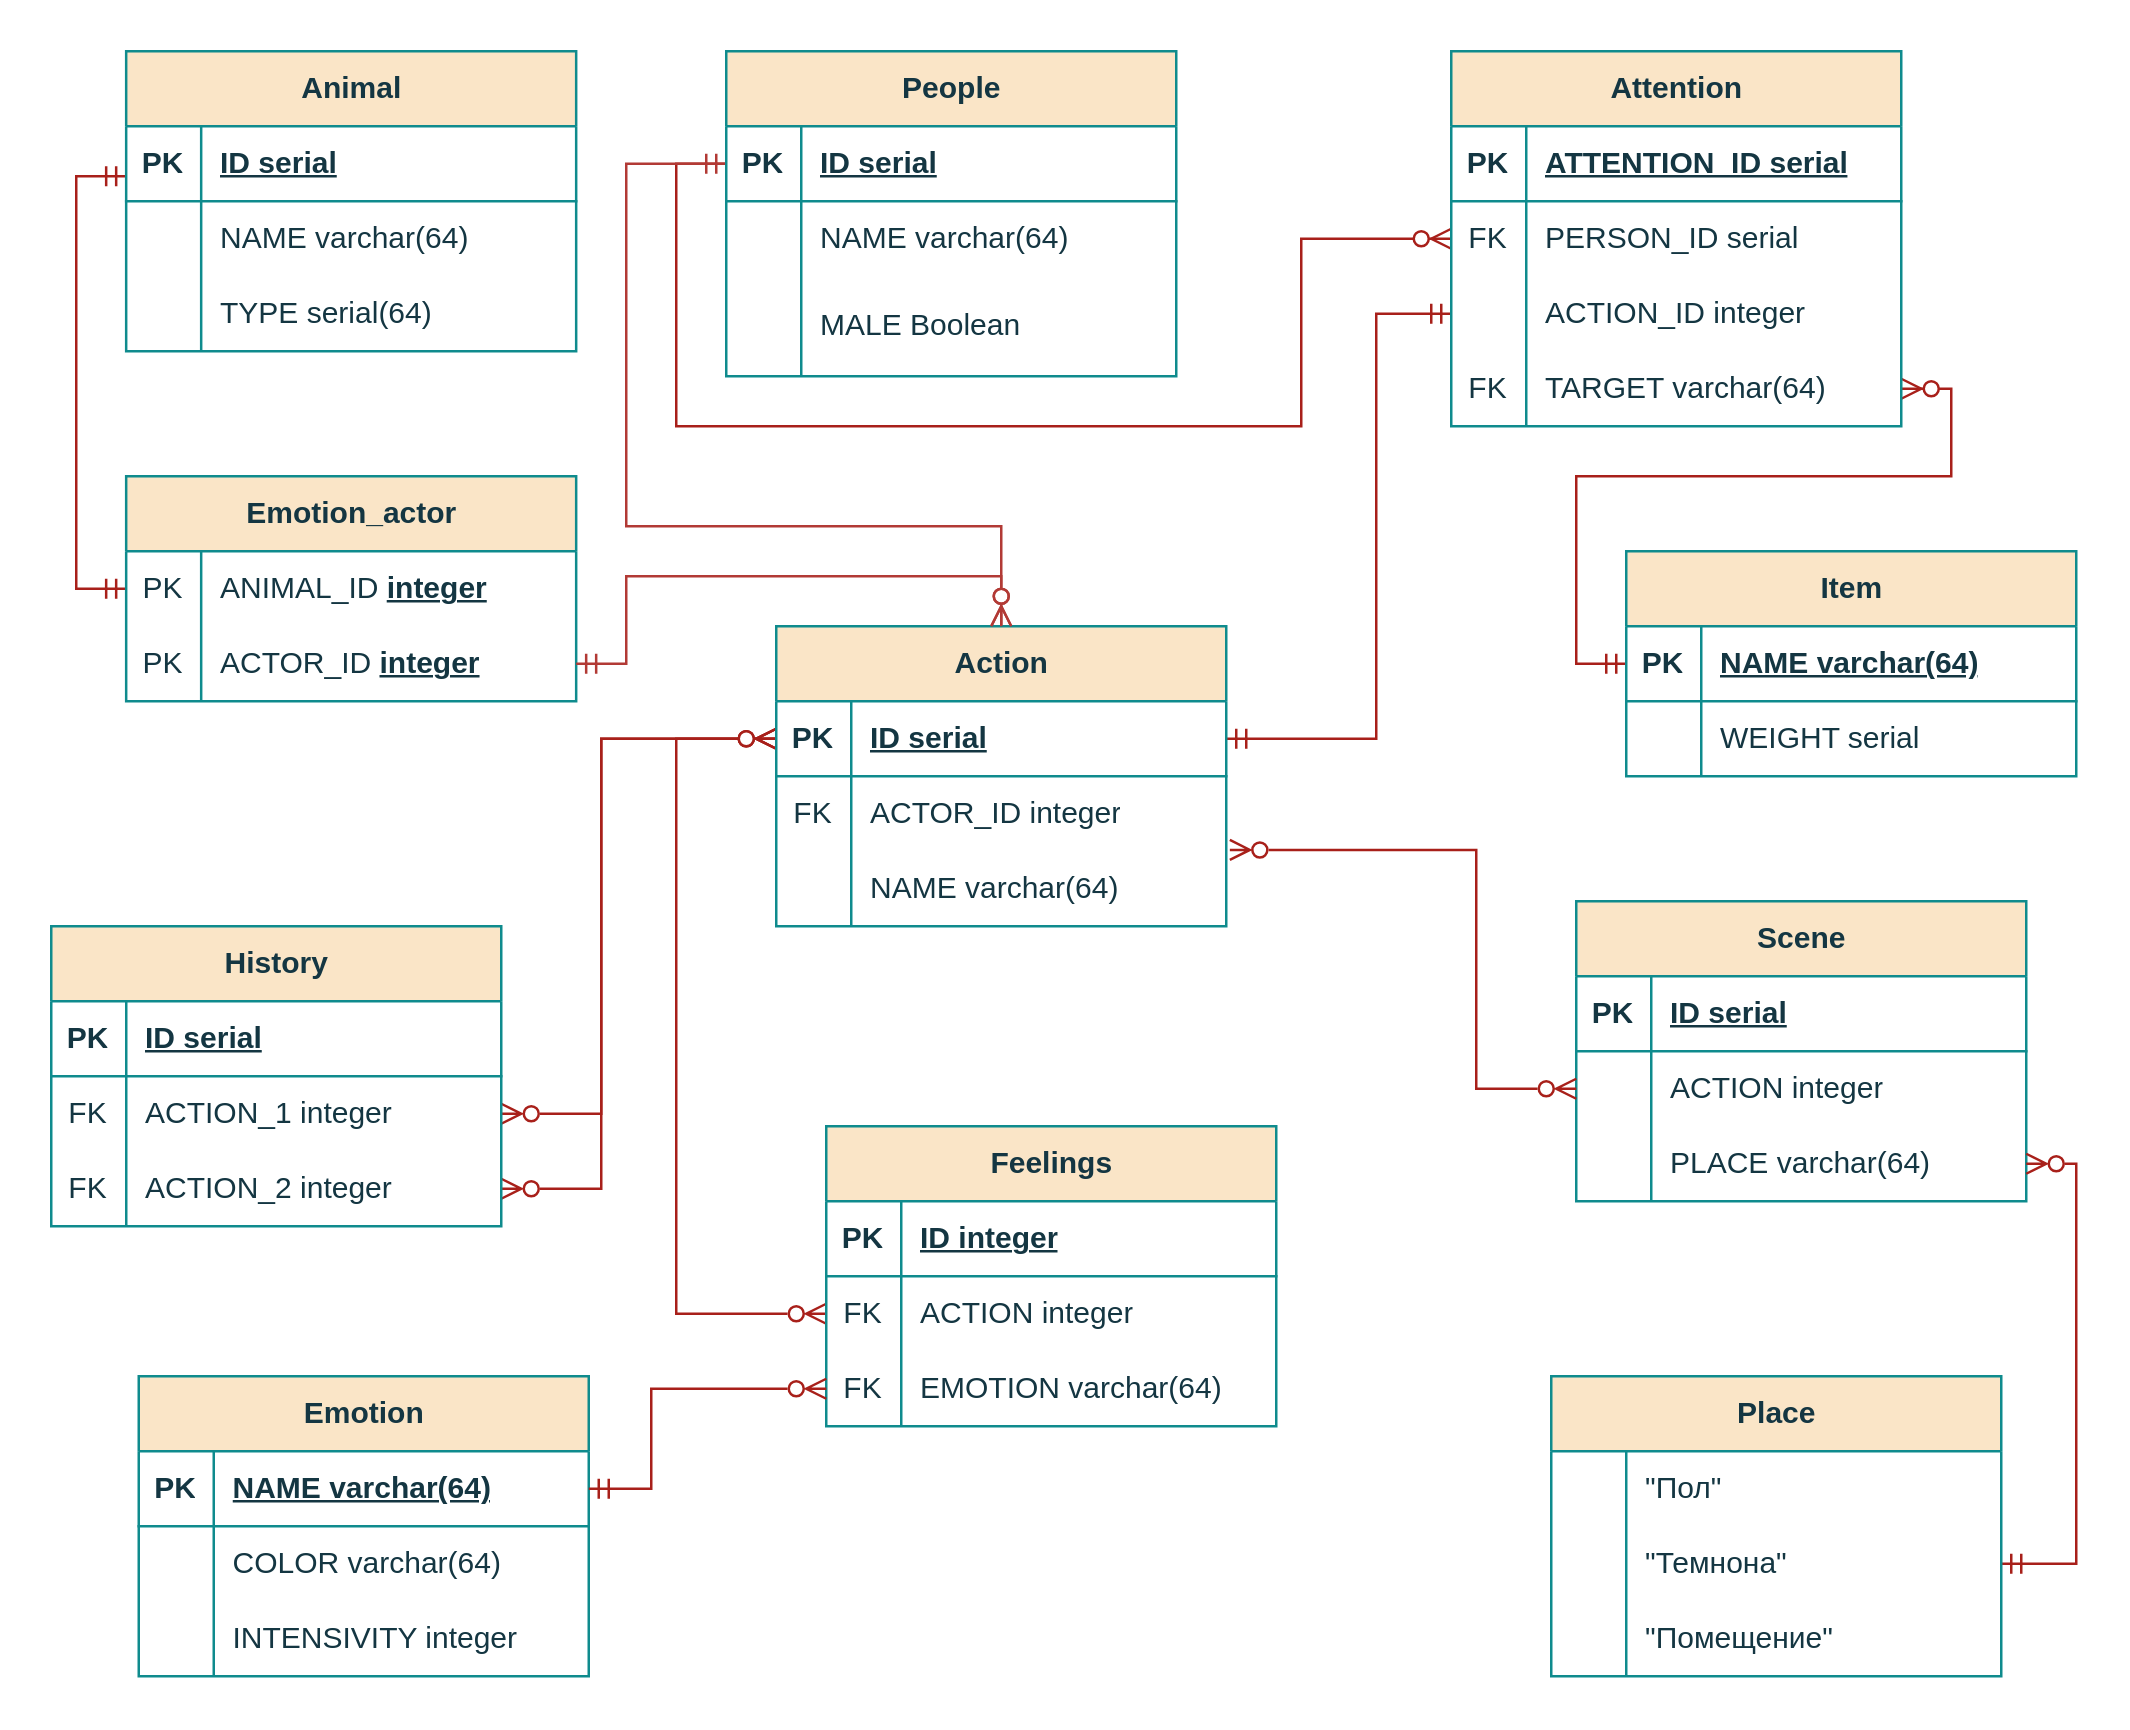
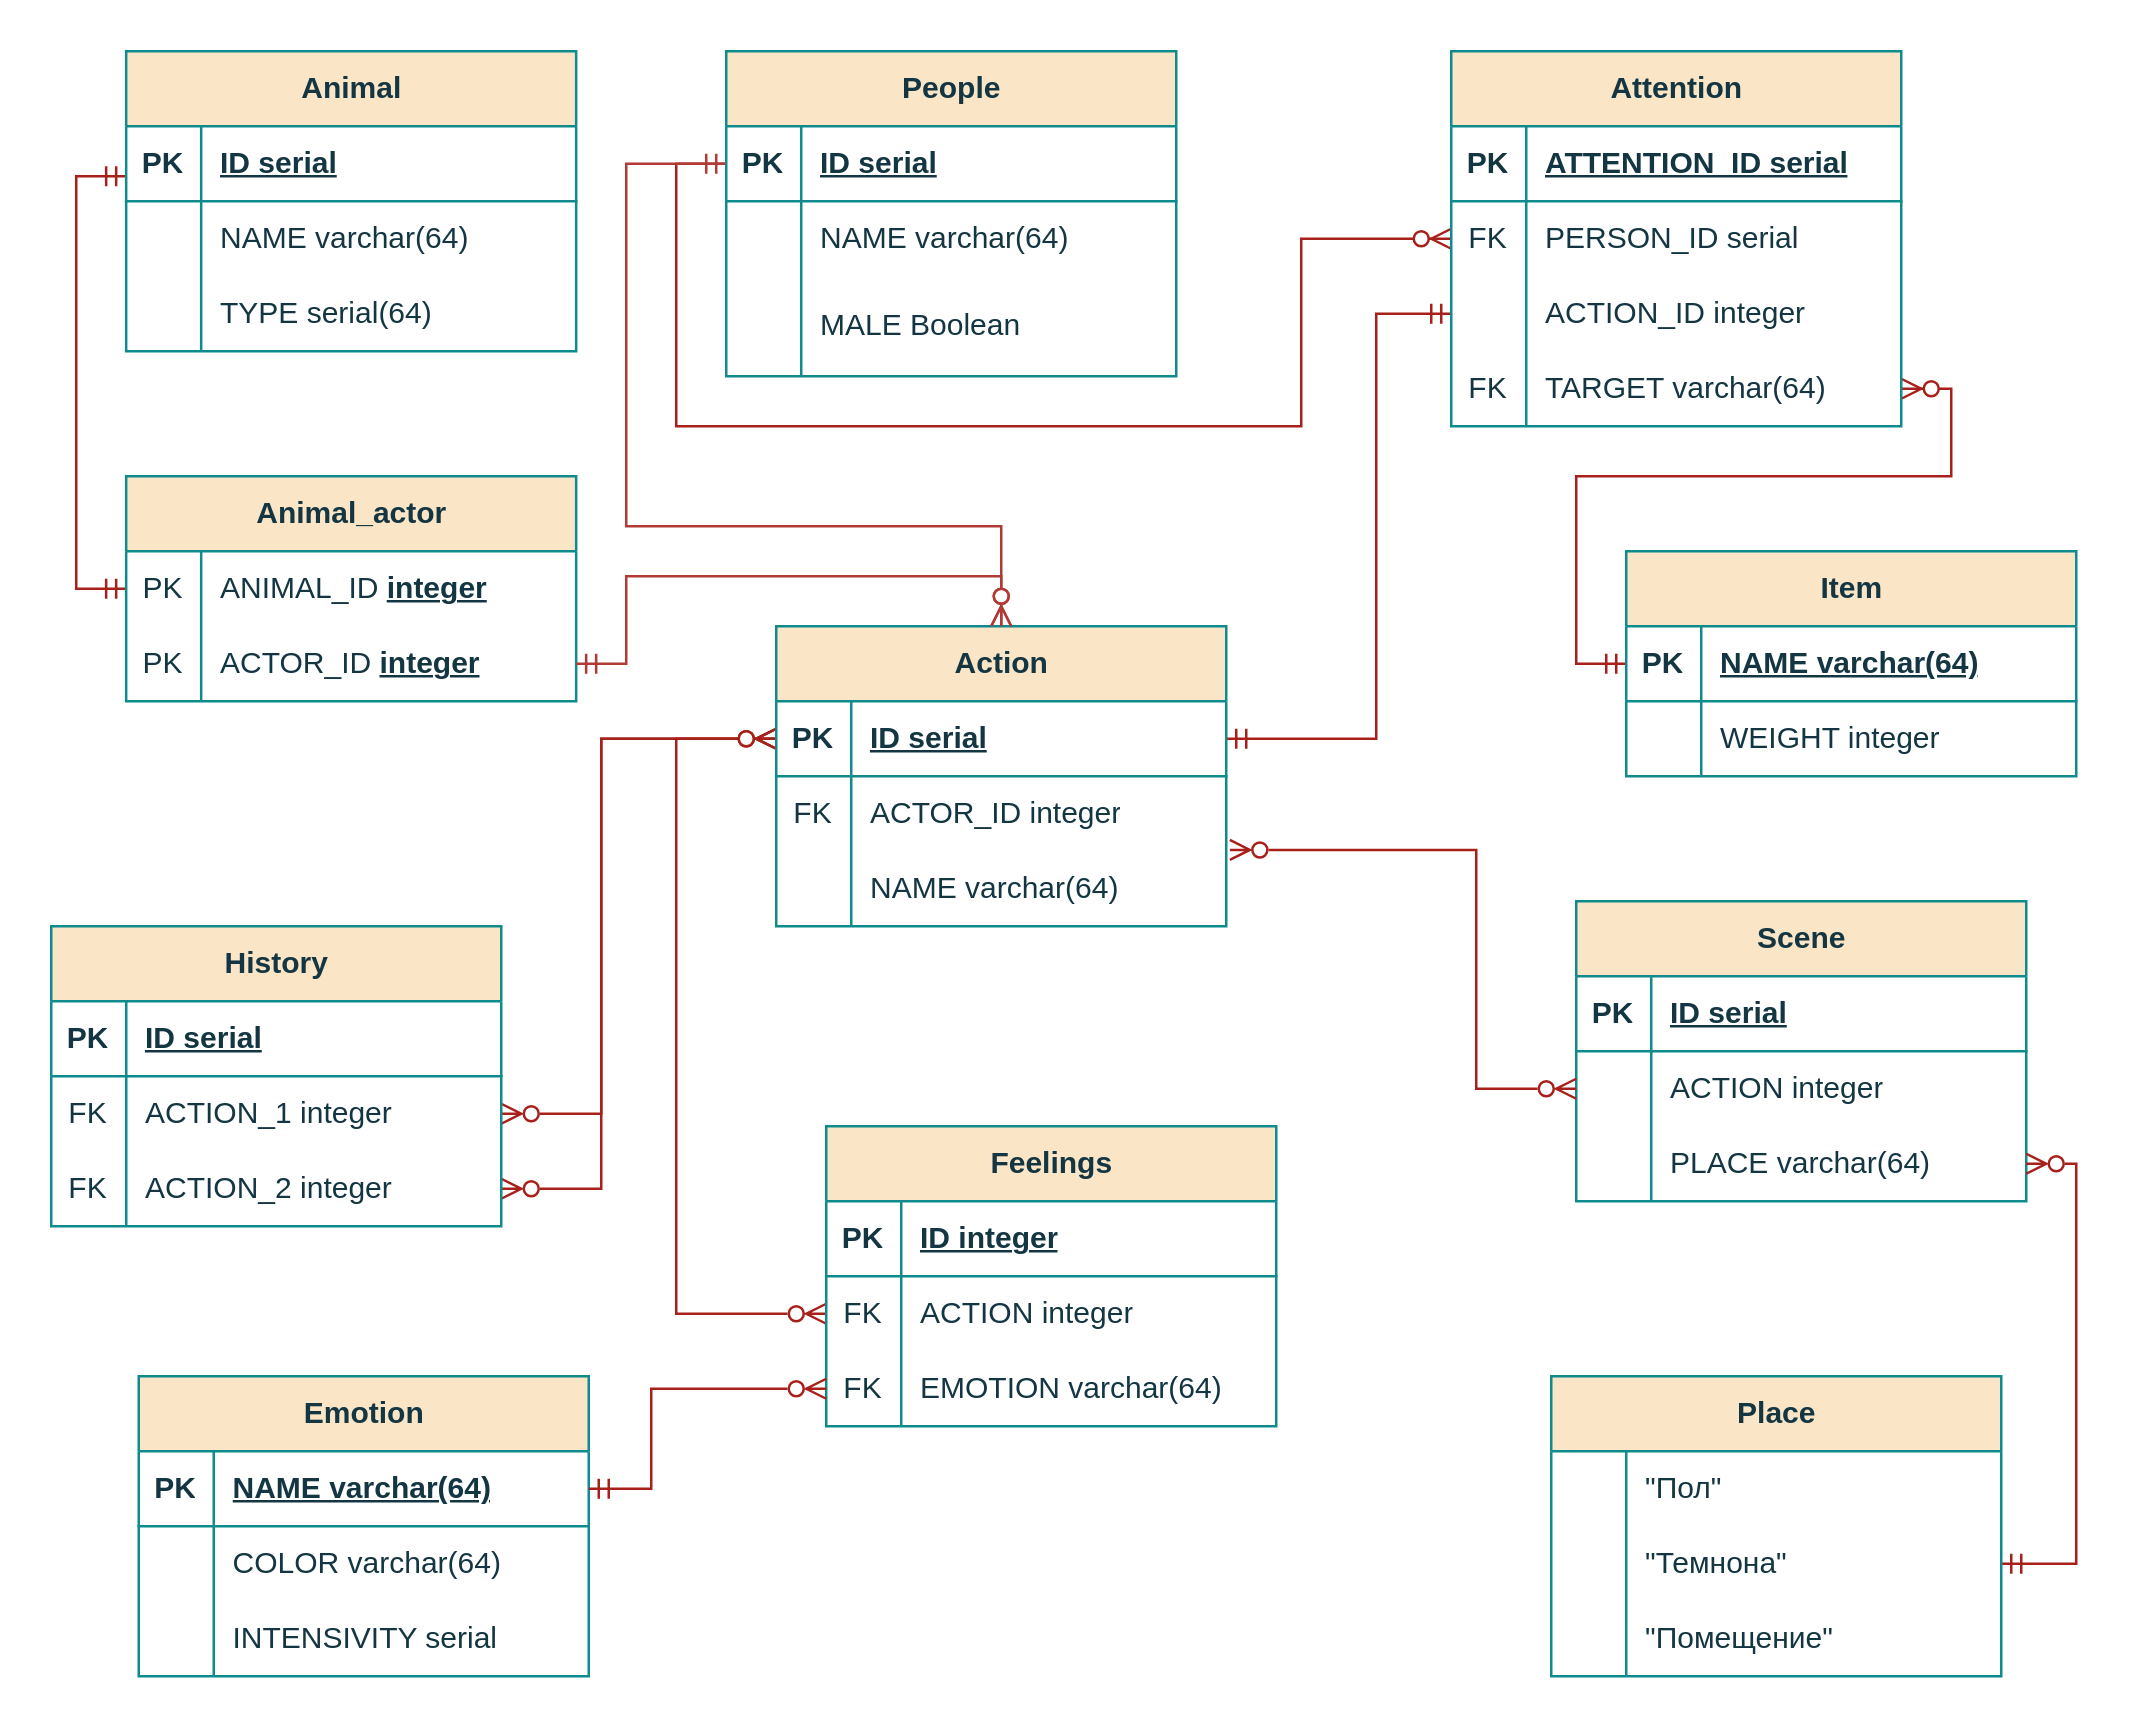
node "Emotion_actor": label "Emotion_actor" -> "Animal_actor"
node "WEIGHT serial": label "WEIGHT serial" -> "WEIGHT integer"
node "INTENSIVITY integer": label "INTENSIVITY integer" -> "INTENSIVITY serial"
